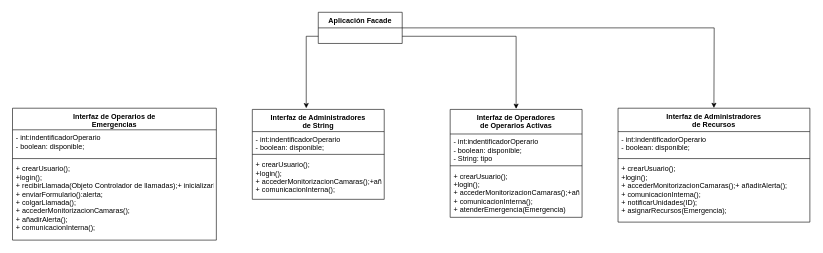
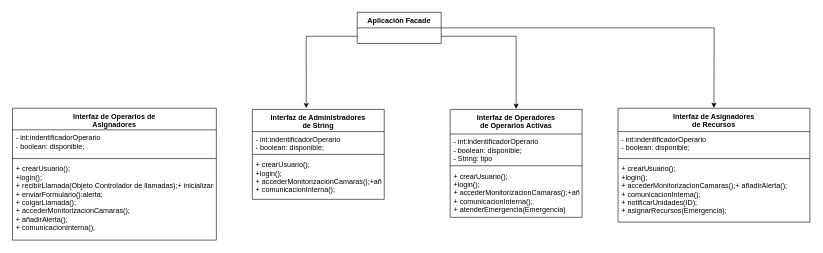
node "Aplicación Facade": moved (360, 28) -> (399, 28)
node "Interfaz de Operarios de Emergencias": label "Interfaz de Operarios de Emergencias" -> "Interfaz de Operarios de Asignadores"
node "Interfaz de Administradores de Recursos": label "Interfaz de Administradores de Recursos" -> "Interfaz de Asignadores de Recursos"
